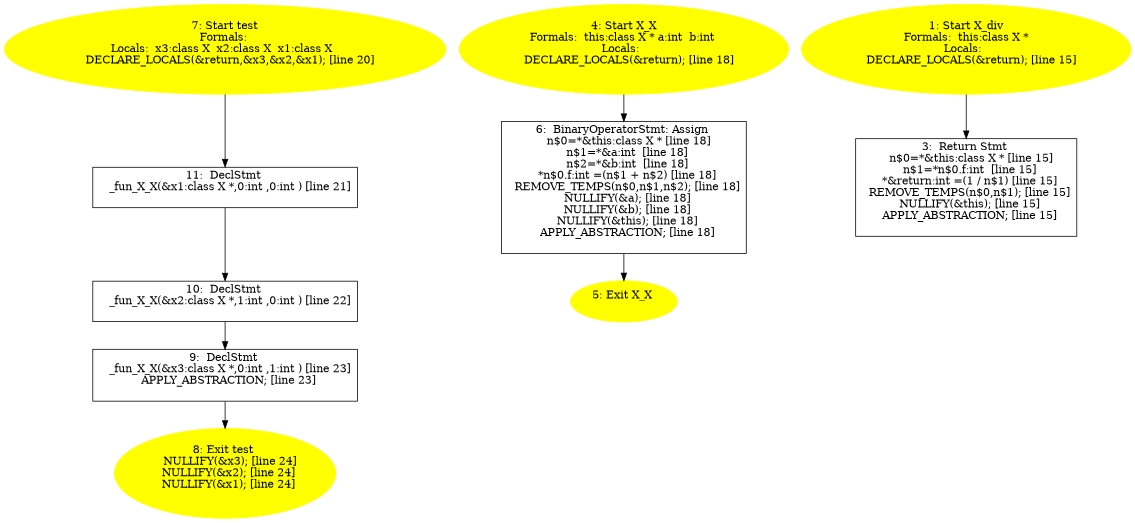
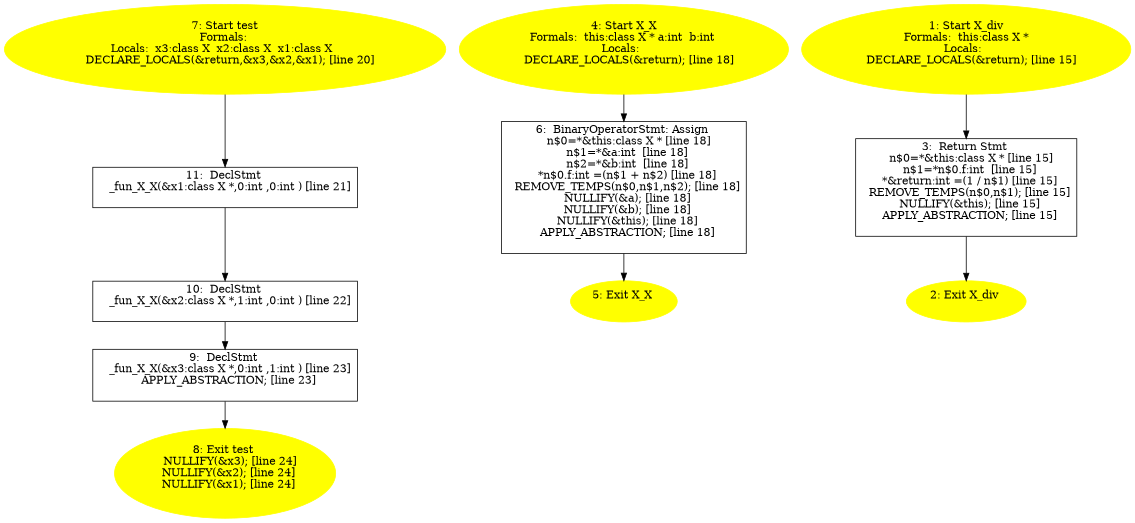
node "2: Exit X_div": added
